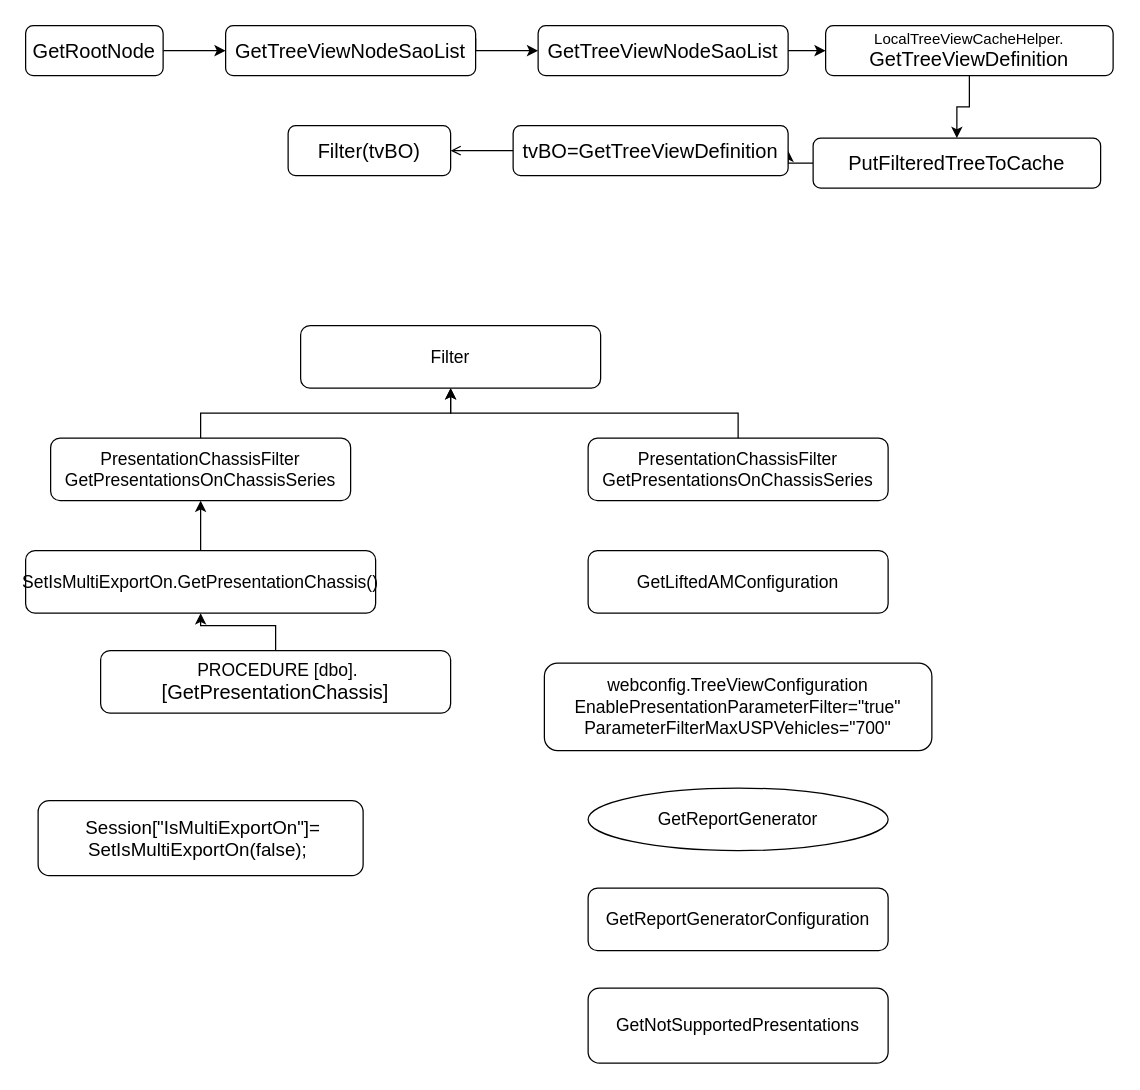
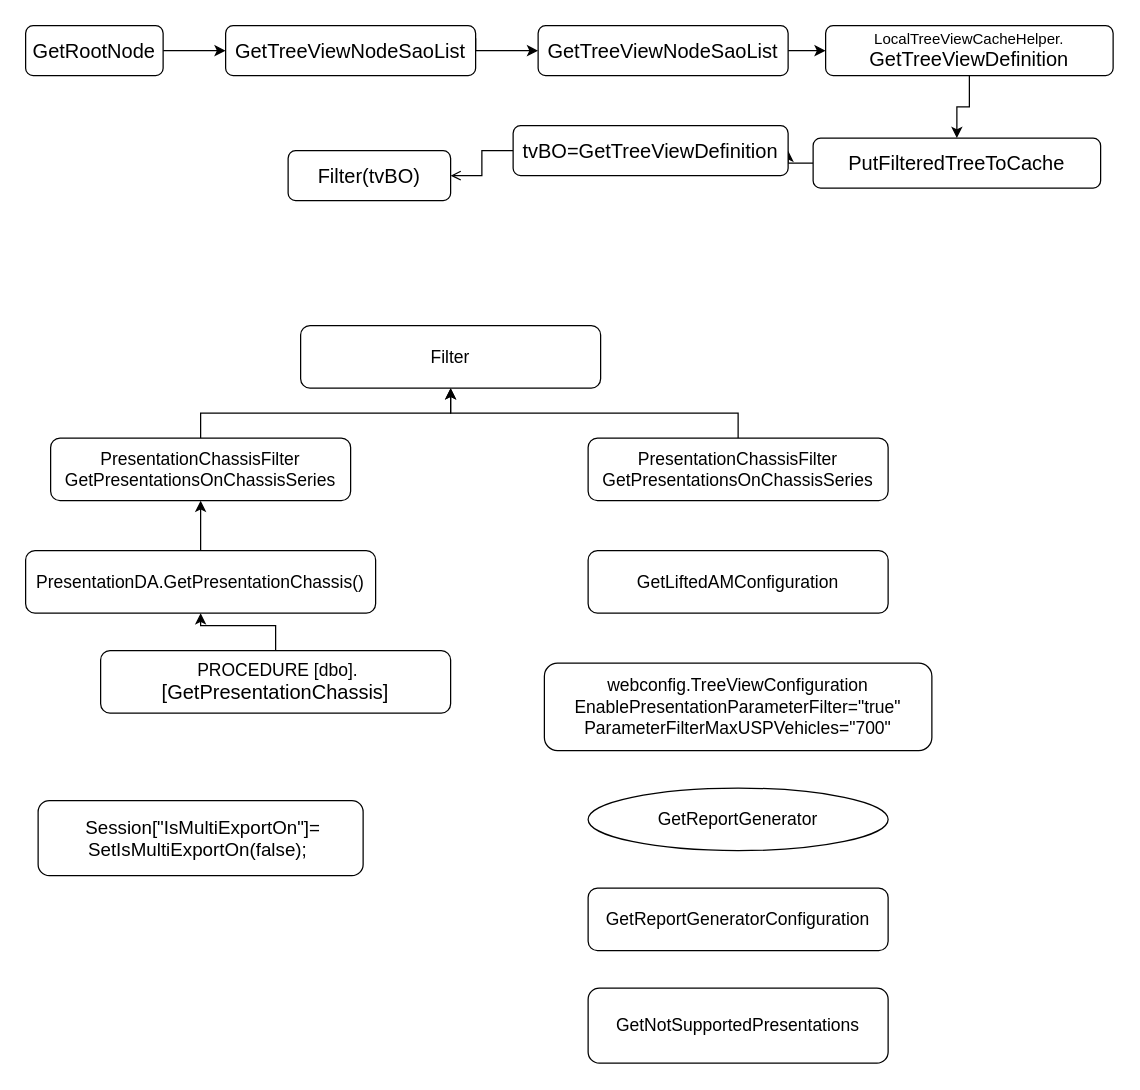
node "Filter(tvBO)": moved (369, 151) -> (369, 176)
node "SetIsMultiExportOn.GetPresentationChassis()": label "SetIsMultiExportOn.GetPresentationChassis()" -> "PresentationDA.GetPresentationChassis()"
